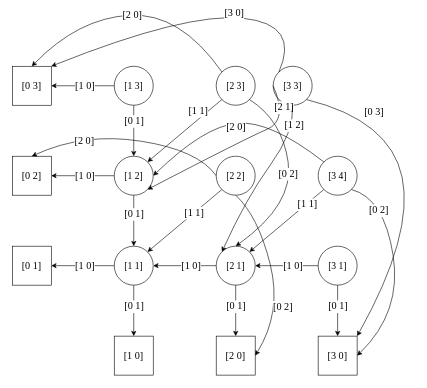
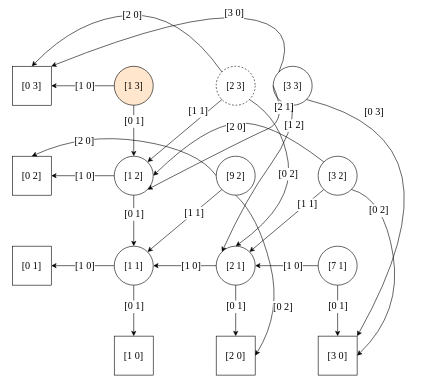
node "[1 3]": fillcolor #ffffff -> #ffe6cc
node "[2 3]": style solid -> dashed
node "[2 2]": label "[2 2]" -> "[9 2]"
node "[3 4]": label "[3 4]" -> "[3 2]"
node "[3 1]": label "[3 1]" -> "[7 1]"
